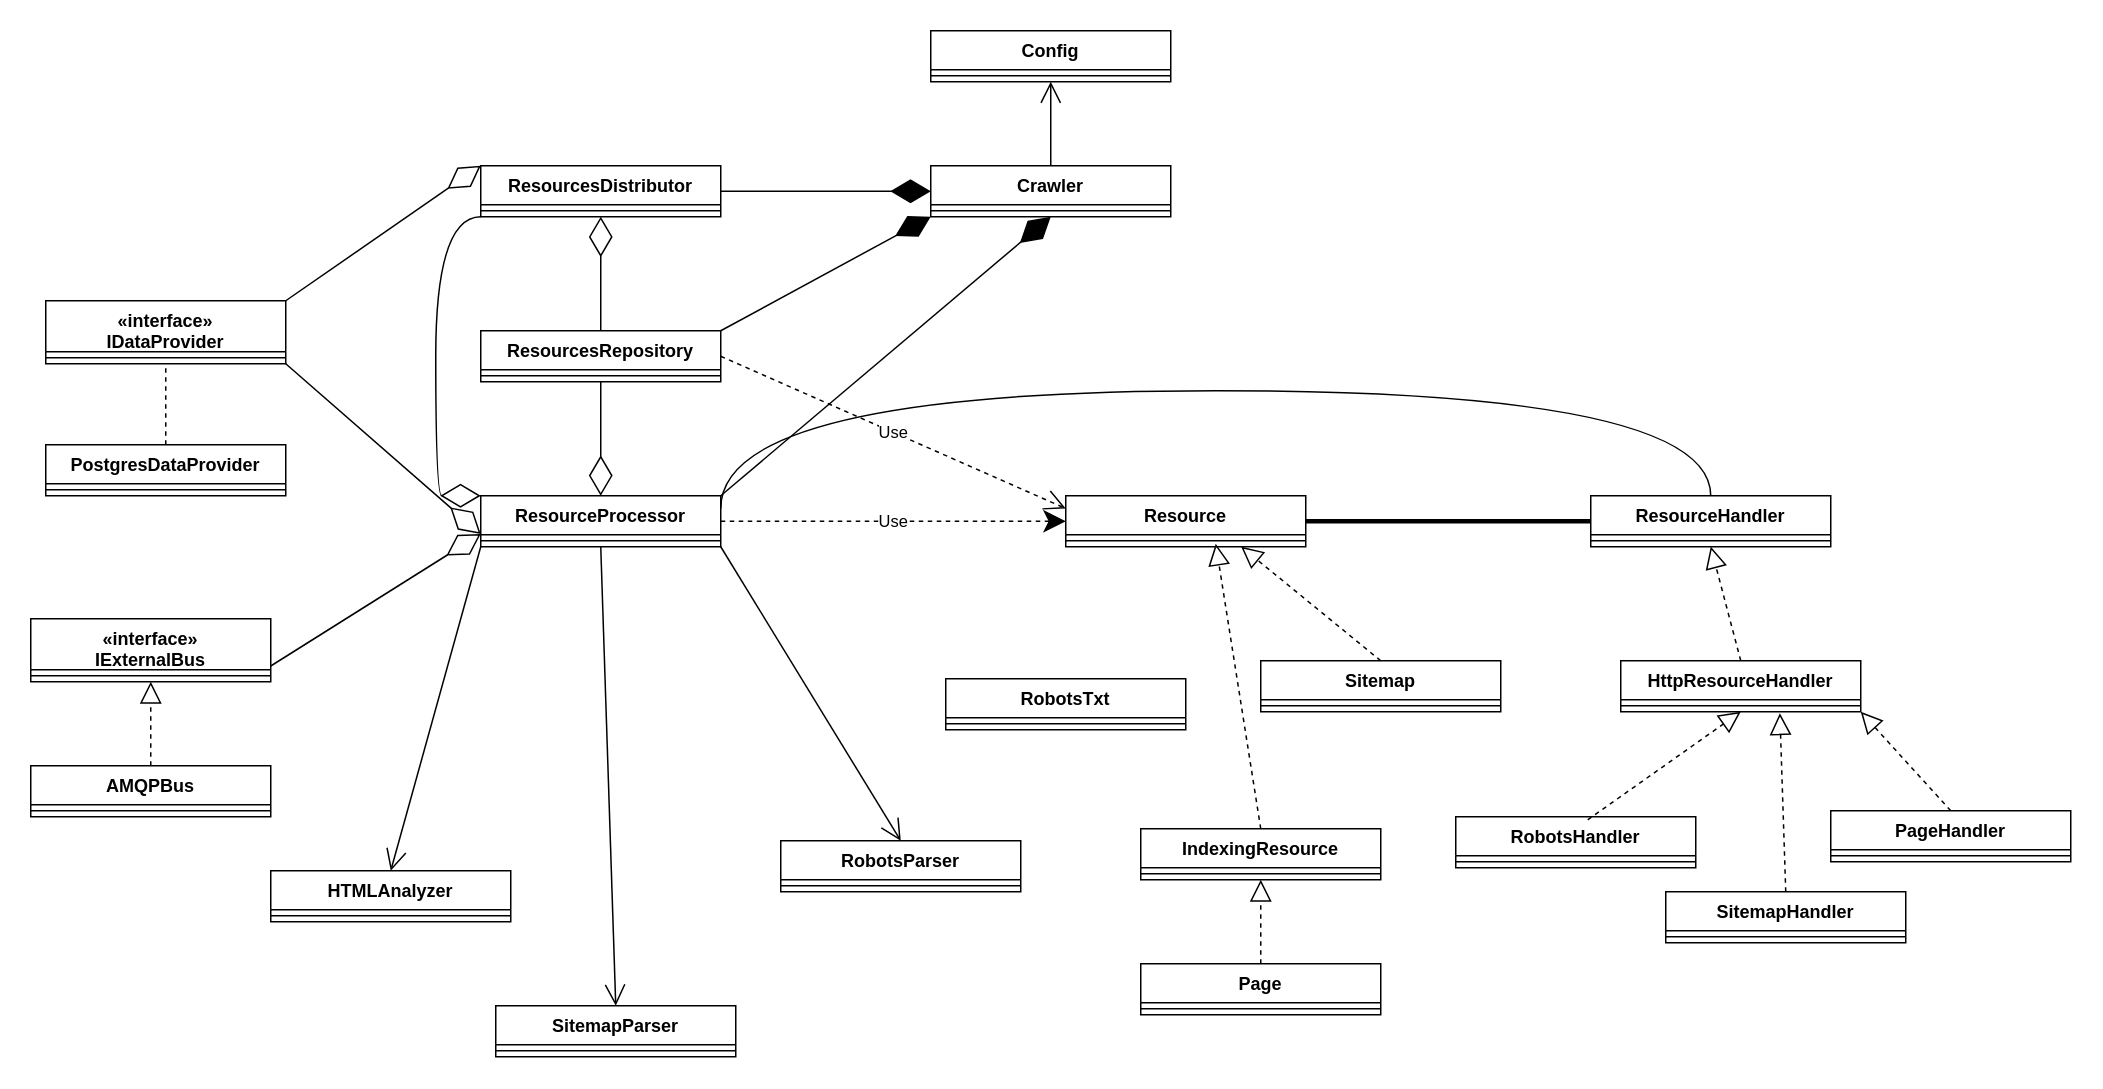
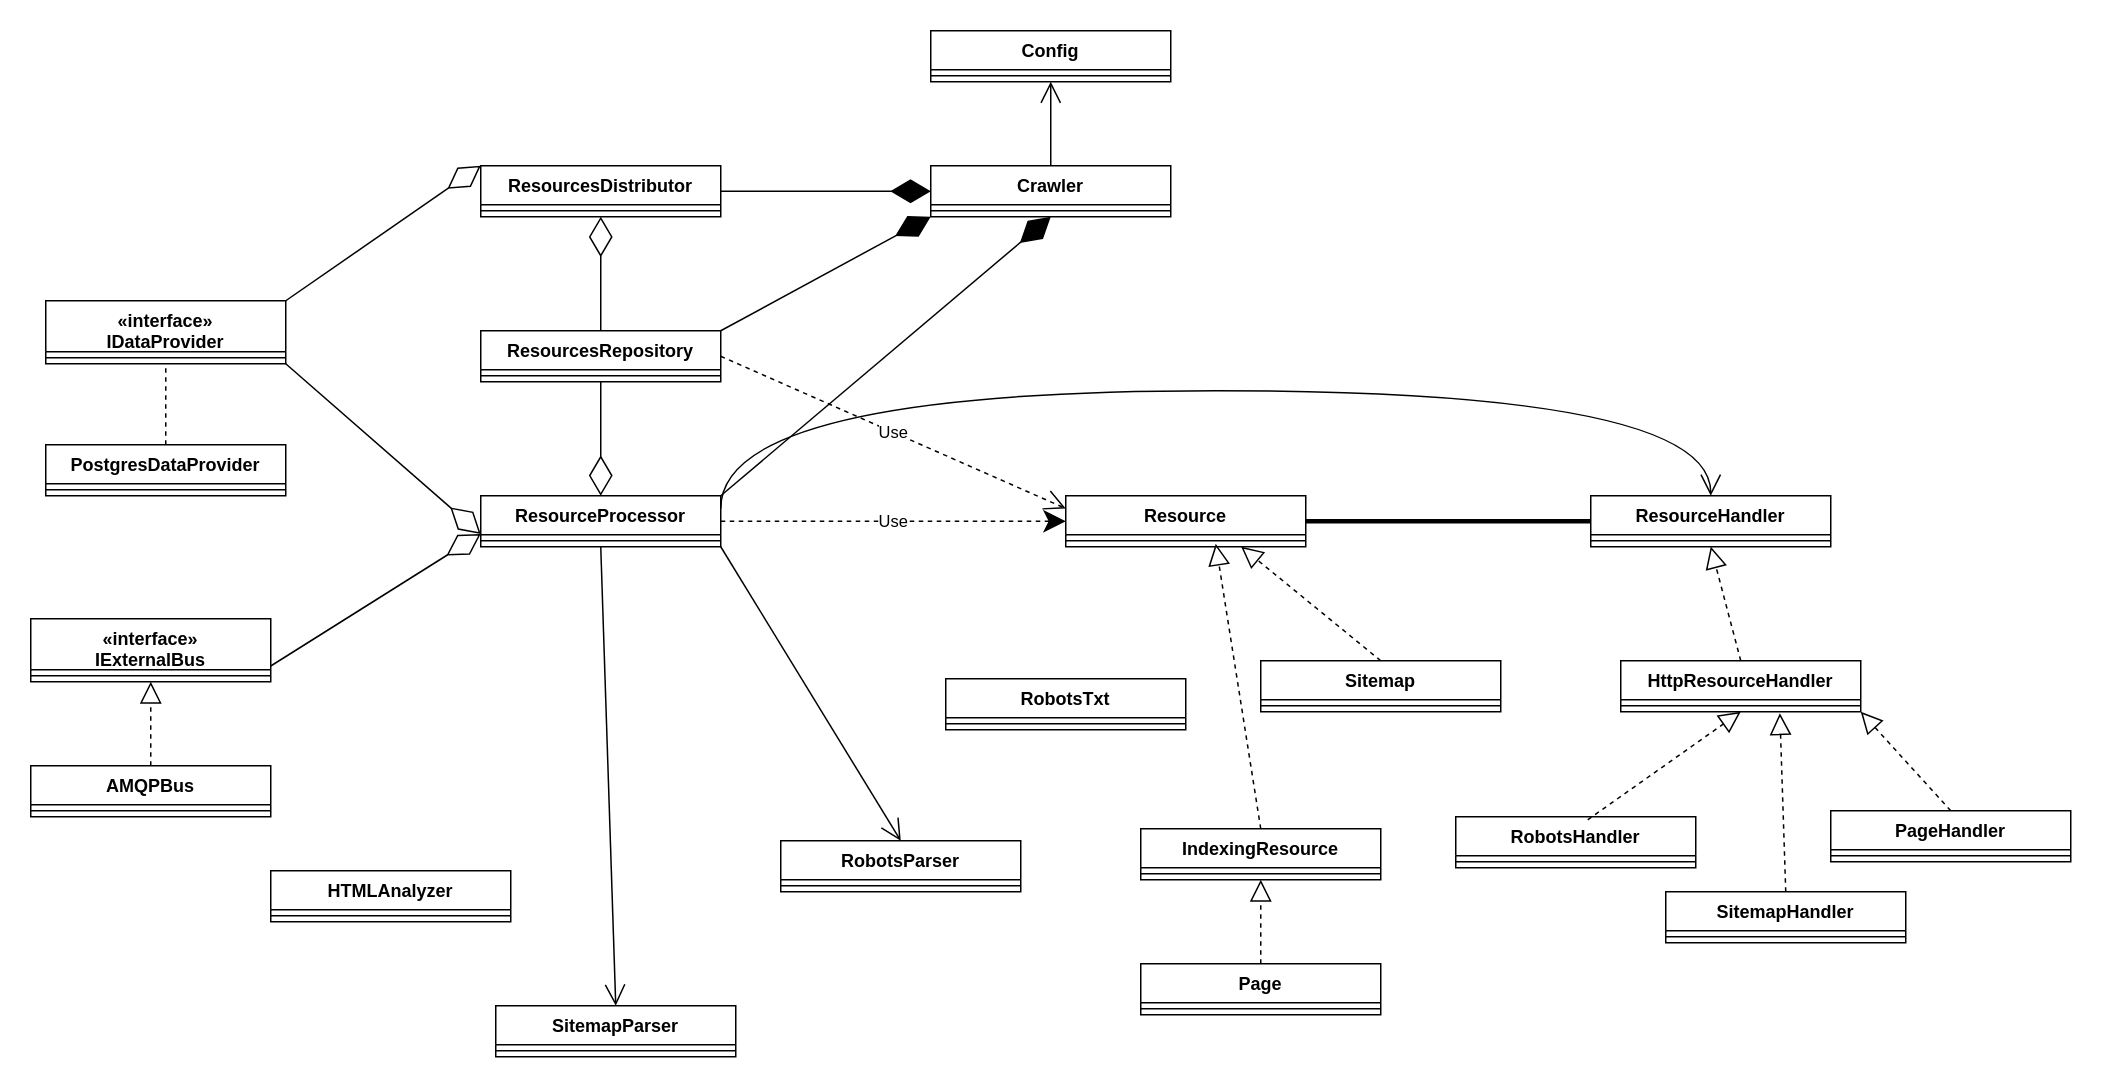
edge "ResourcesDistributor" -> "ResourceProcessor": removed
edge "ResourceProcessor" -- "ResourceHandler": arrowhead none -> open
edge "ResourceProcessor" -> "HTMLAnalyzer": removed
